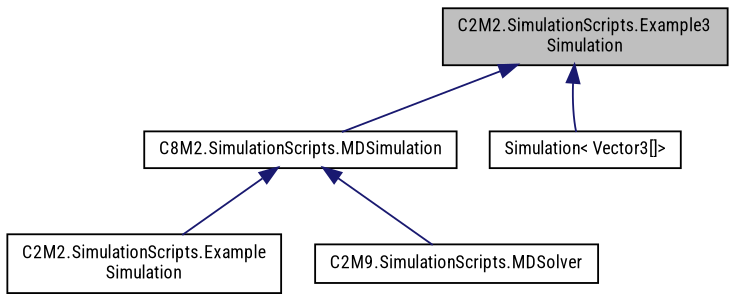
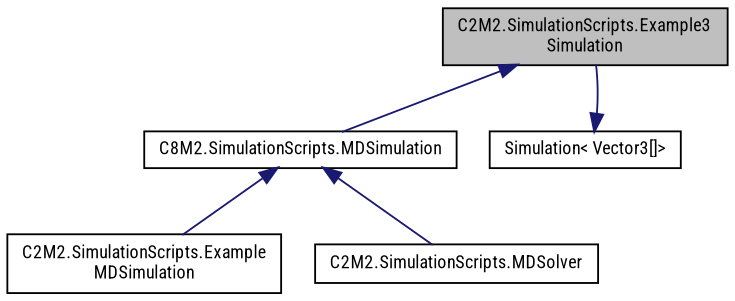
edge "Simulation< Vector3[]>" -> "C2M2.SimulationScripts.Example3 Simulation": reversed
node "C2M2.SimulationScripts.Example Simulation": label "C2M2.SimulationScripts.Example Simulation" -> "C2M2.SimulationScripts.Example MDSimulation"
node "C2M9.SimulationScripts.MDSolver": label "C2M9.SimulationScripts.MDSolver" -> "C2M2.SimulationScripts.MDSolver"
